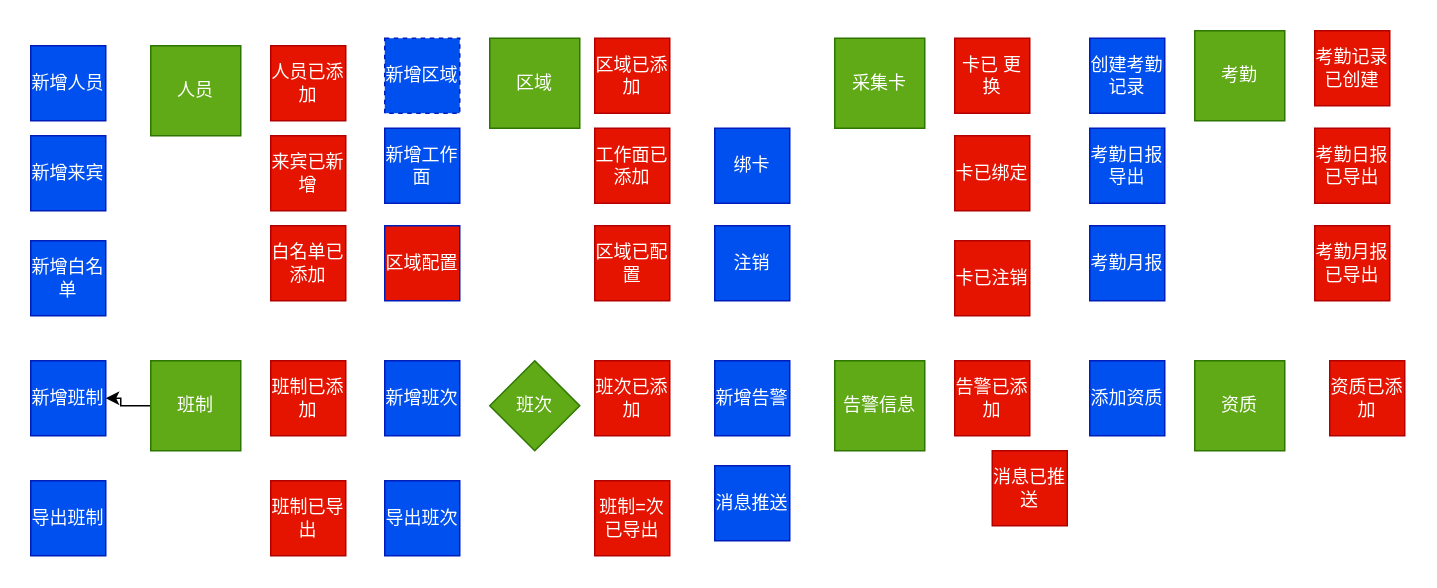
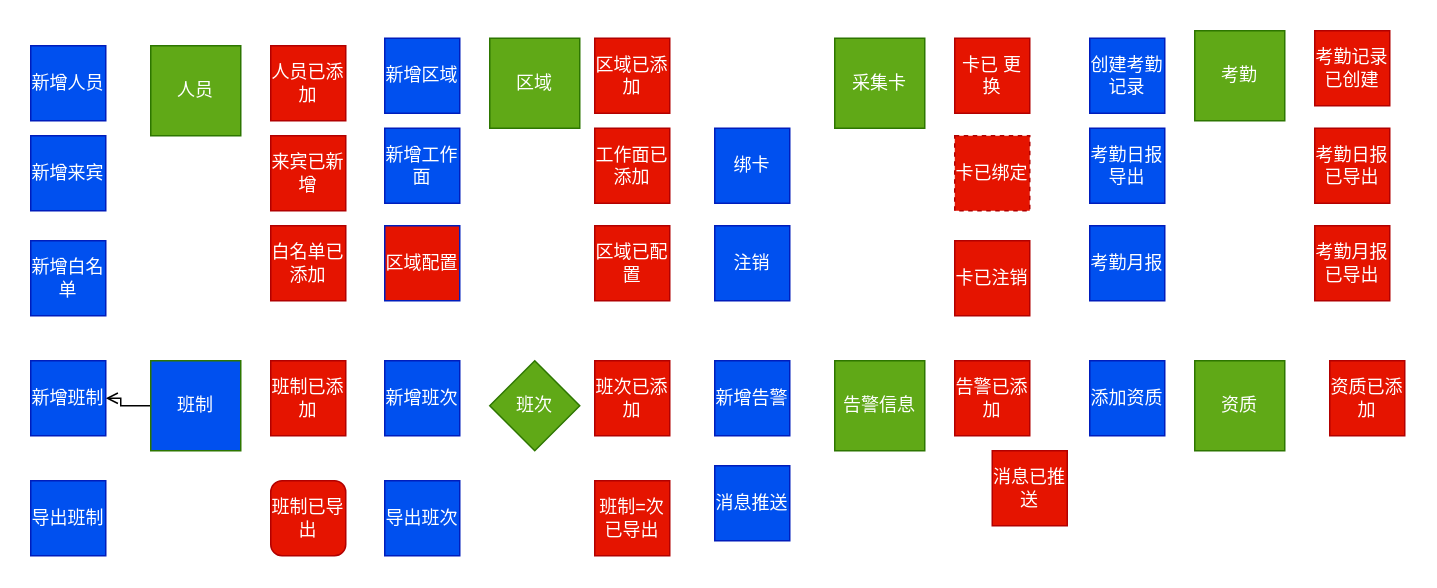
node "新增区域": style dashed -> solid
node "卡已绑定": style solid -> dashed
edge "班制" -> "新增班制": arrowhead classic -> open
node "班制": fillcolor #60a917 -> #0050ef
node "班制已导出": shape rectangle -> rounded rectangle
